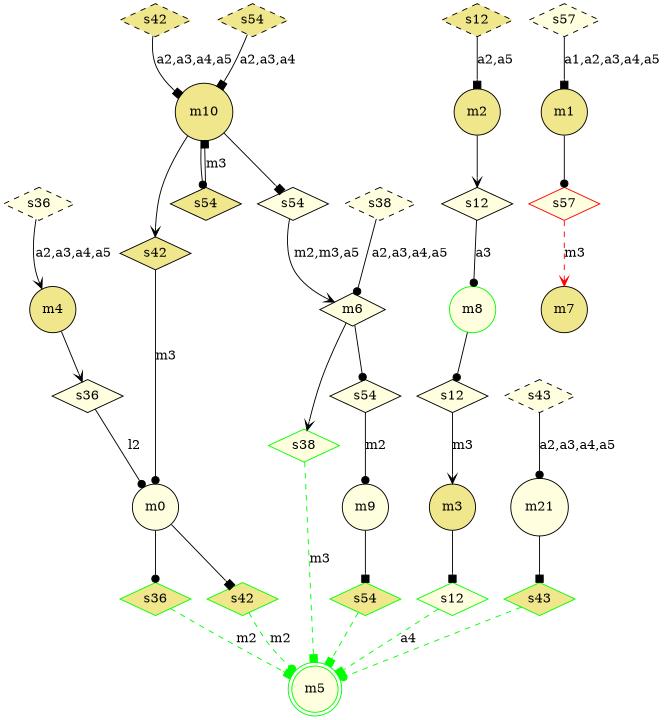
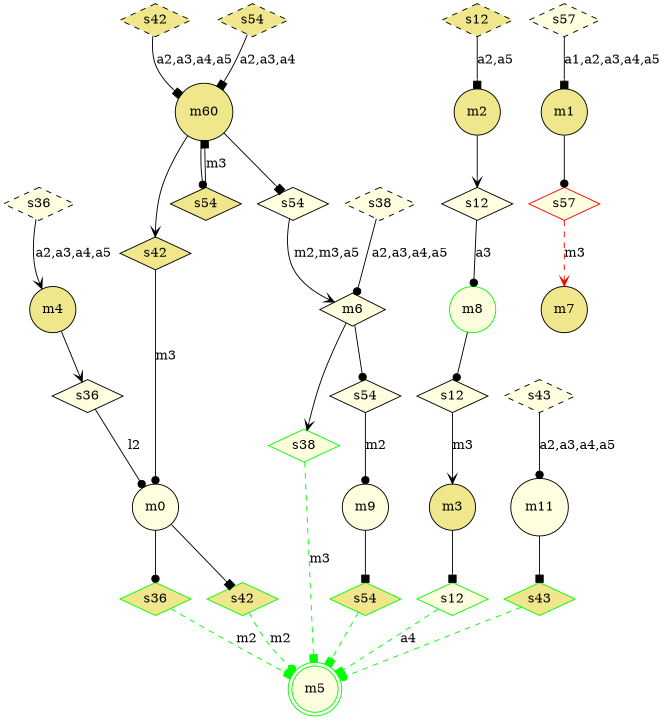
node "m10": label "m10" -> "m60"
node "m21": label "m21" -> "m11"
